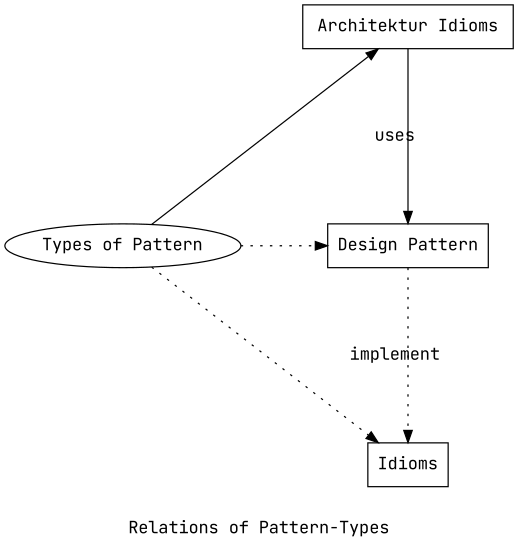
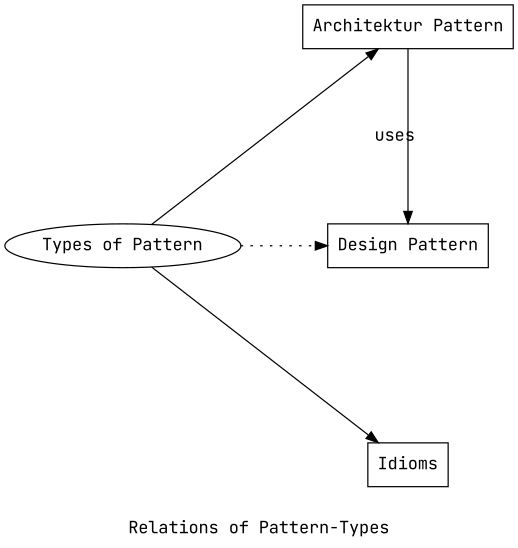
node "Architektur Idioms": label "Architektur Idioms" -> "Architektur Pattern"
edge "Design Pattern" -> "Idioms": removed, label "implement"
edge "Types of Pattern" -> "Idioms": style dotted -> solid
